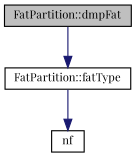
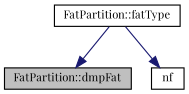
edge "FatPartition::dmpFat" -> "FatPartition::fatType": reversed
